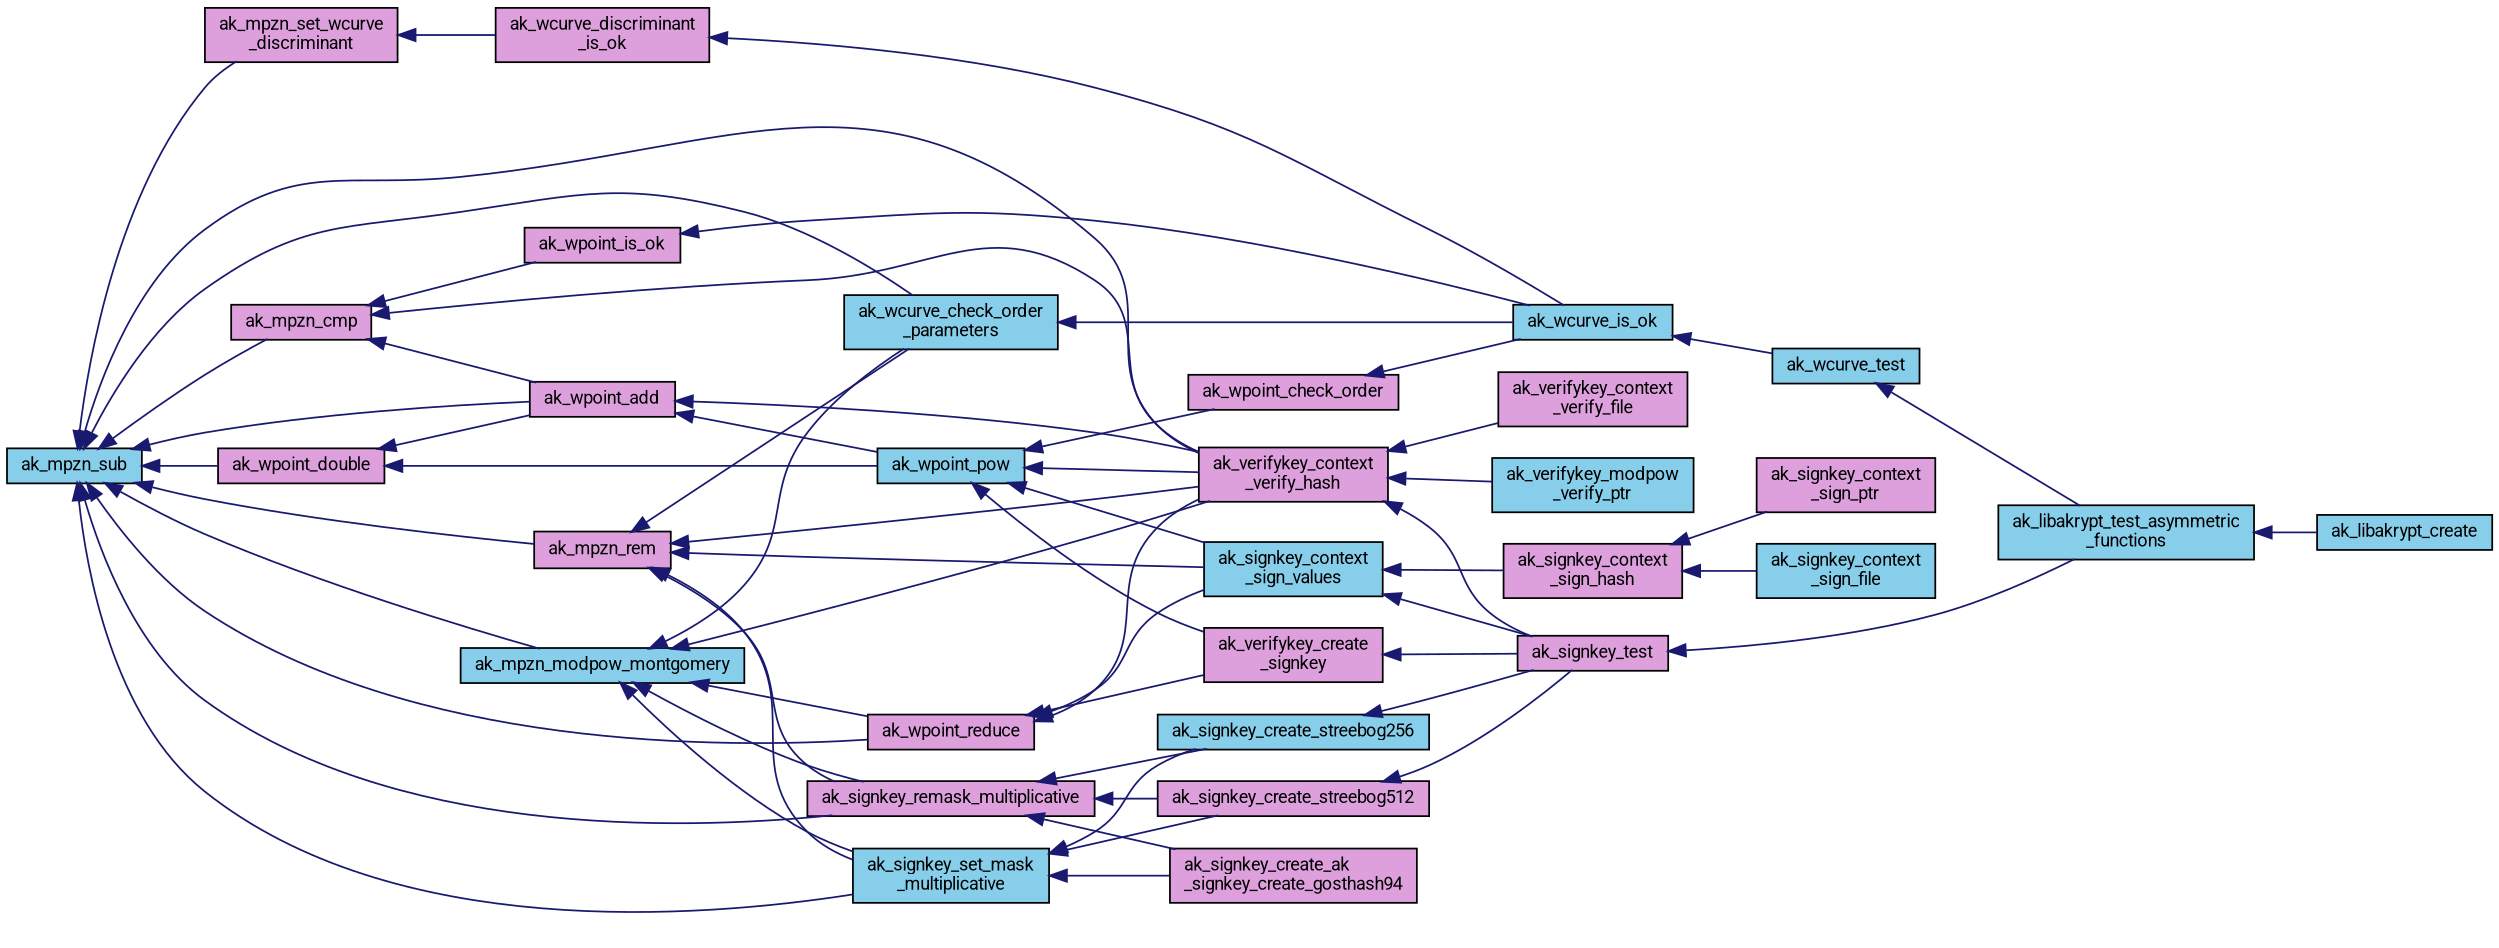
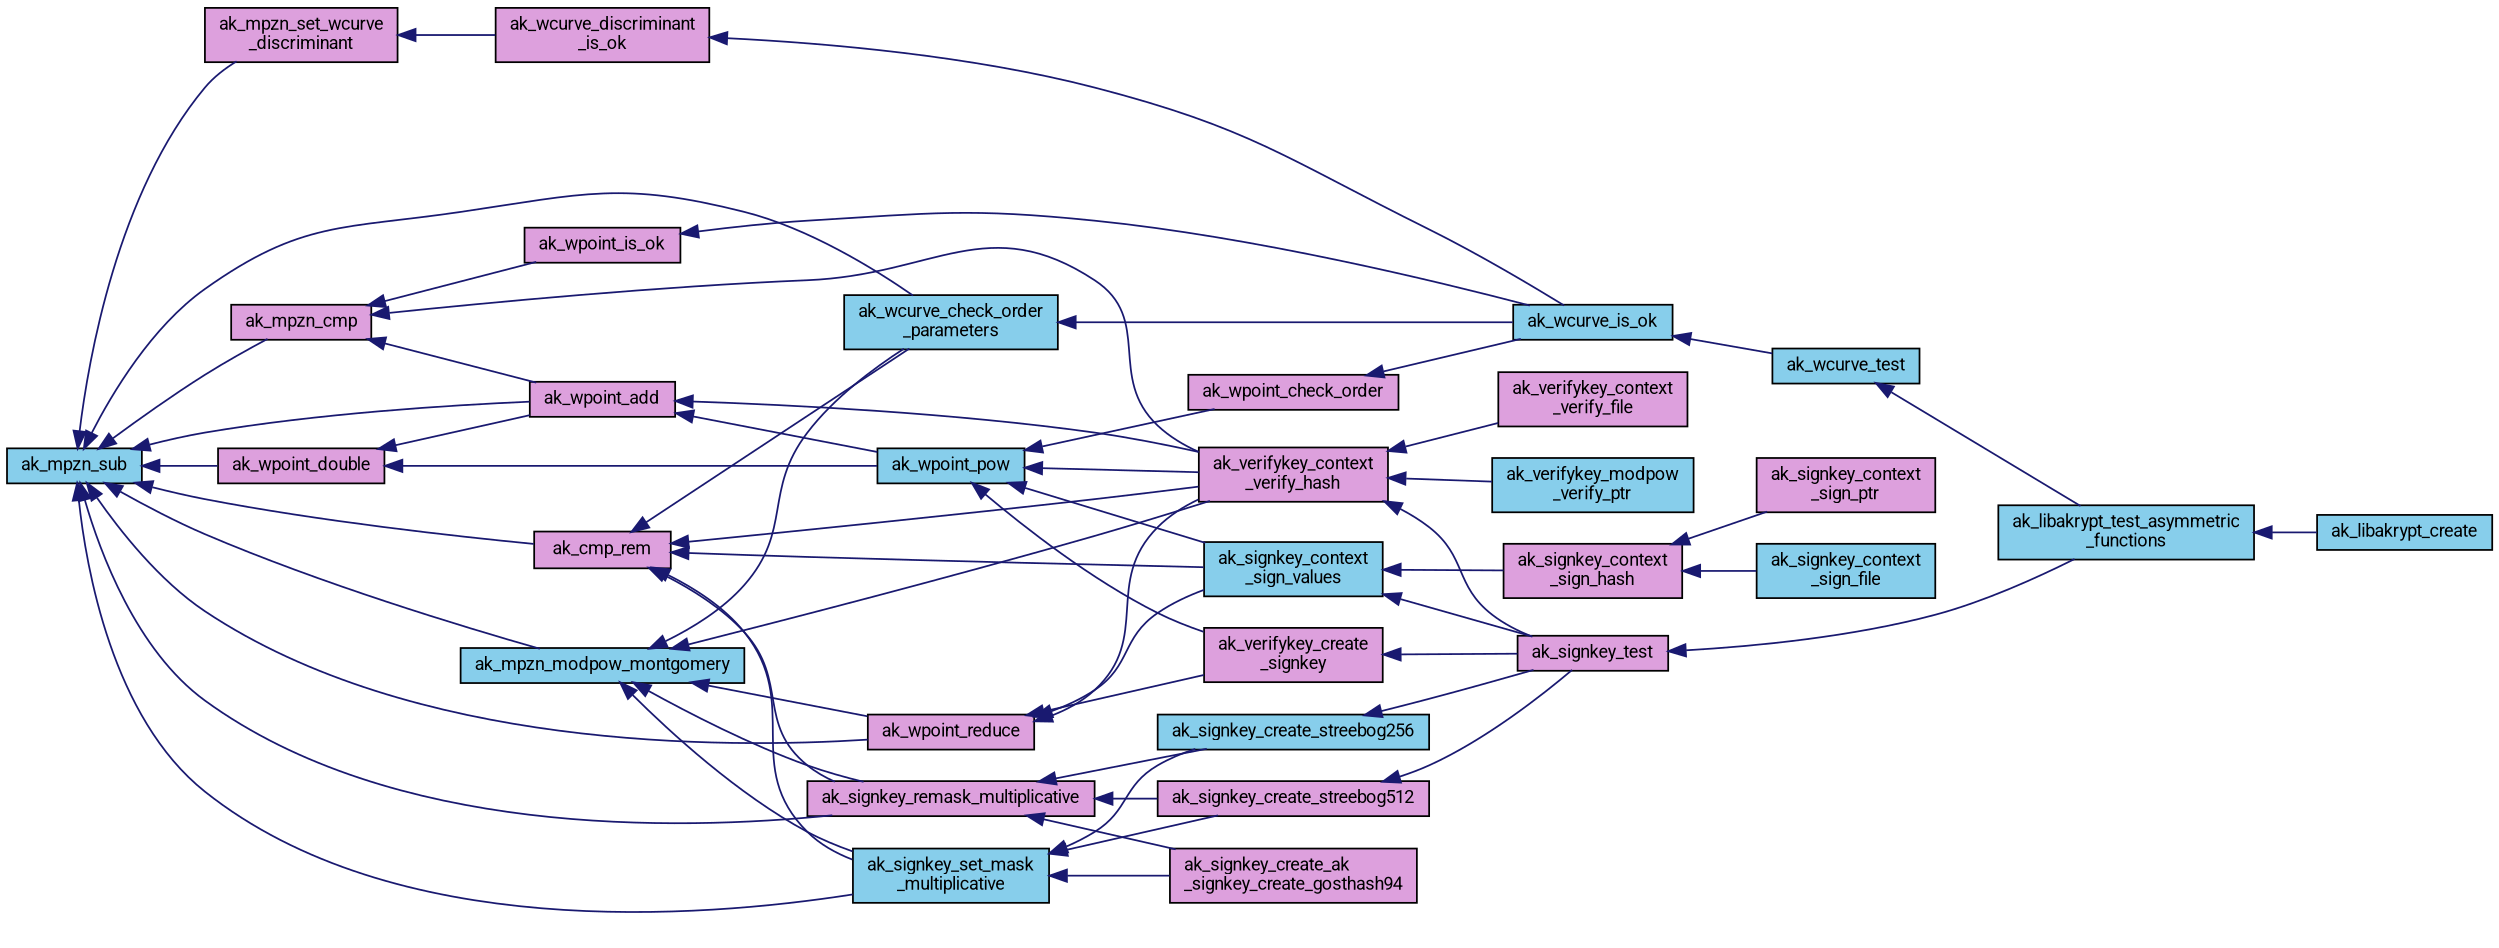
edge "ak_verifykey_context _verify_hash" -> "ak_mpzn_sub": removed
node "ak_mpzn_rem": label "ak_mpzn_rem" -> "ak_cmp_rem"
